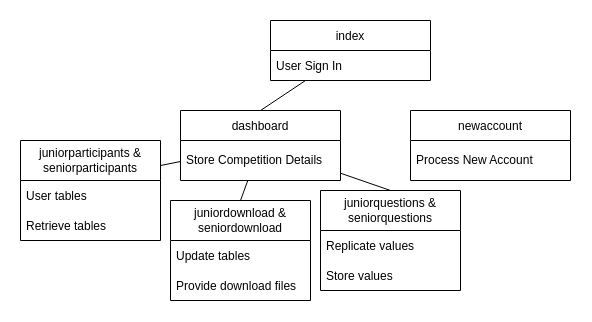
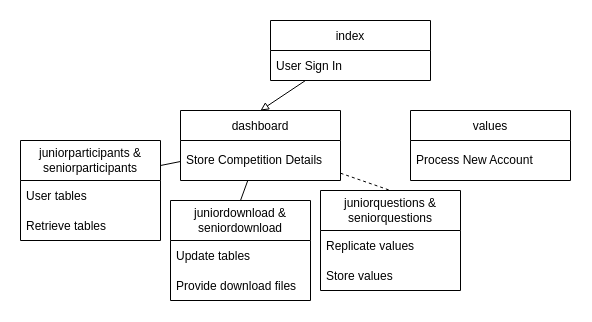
edge "index" -- "dashboard": arrowhead none -> block
node "newaccount": label "newaccount" -> "values"
edge "dashboard" -- "juniorquestions & seniorquestions": style solid -> dashed
